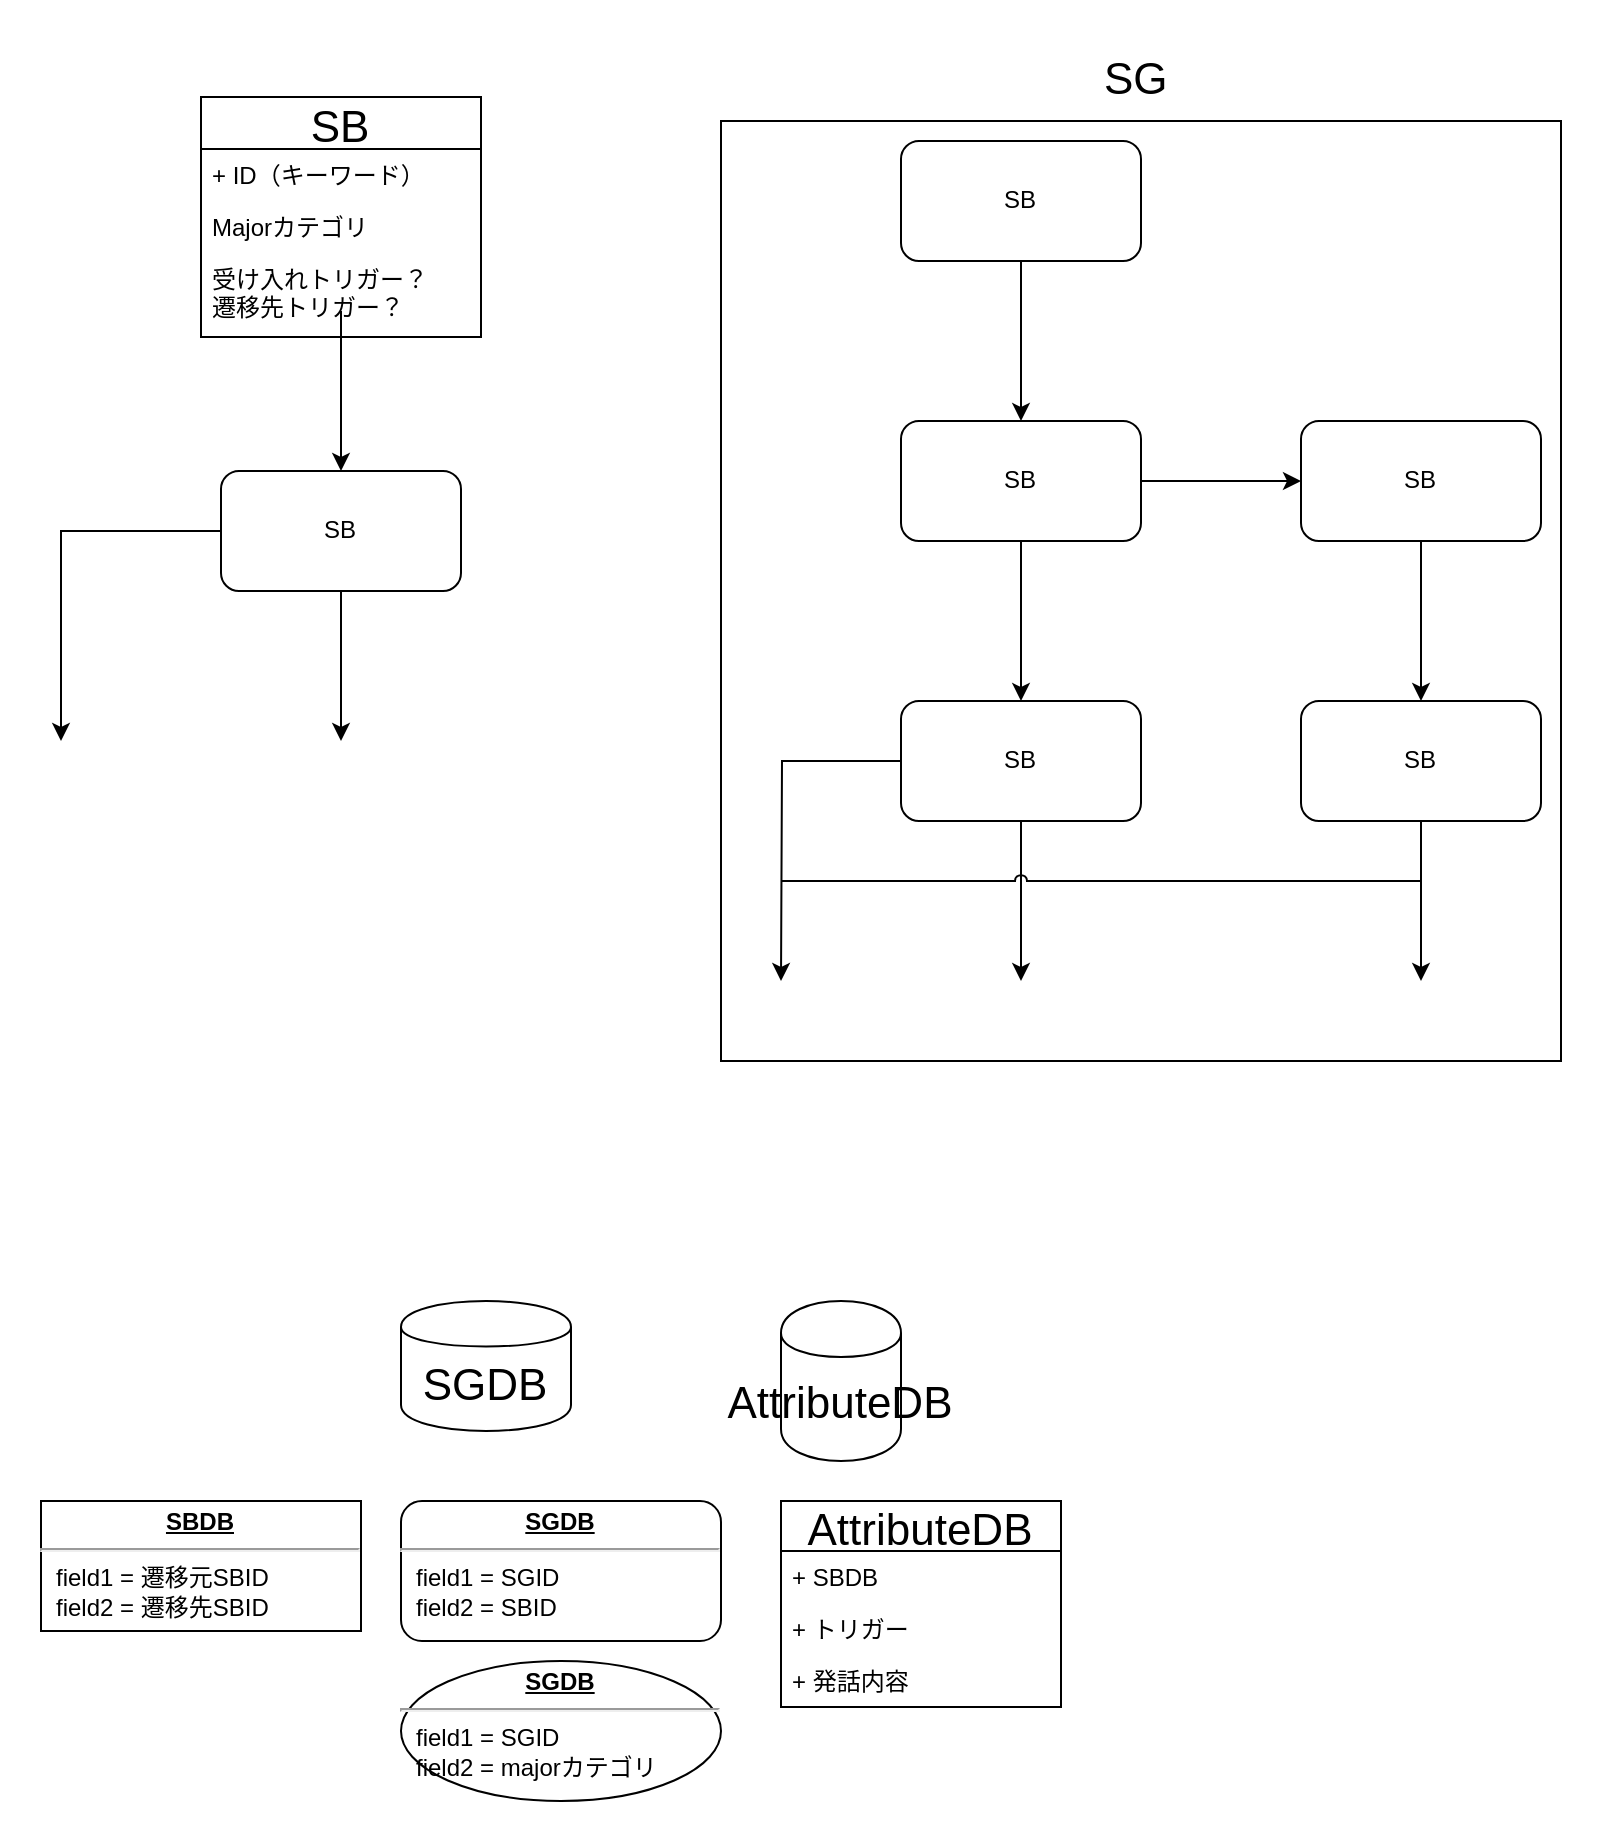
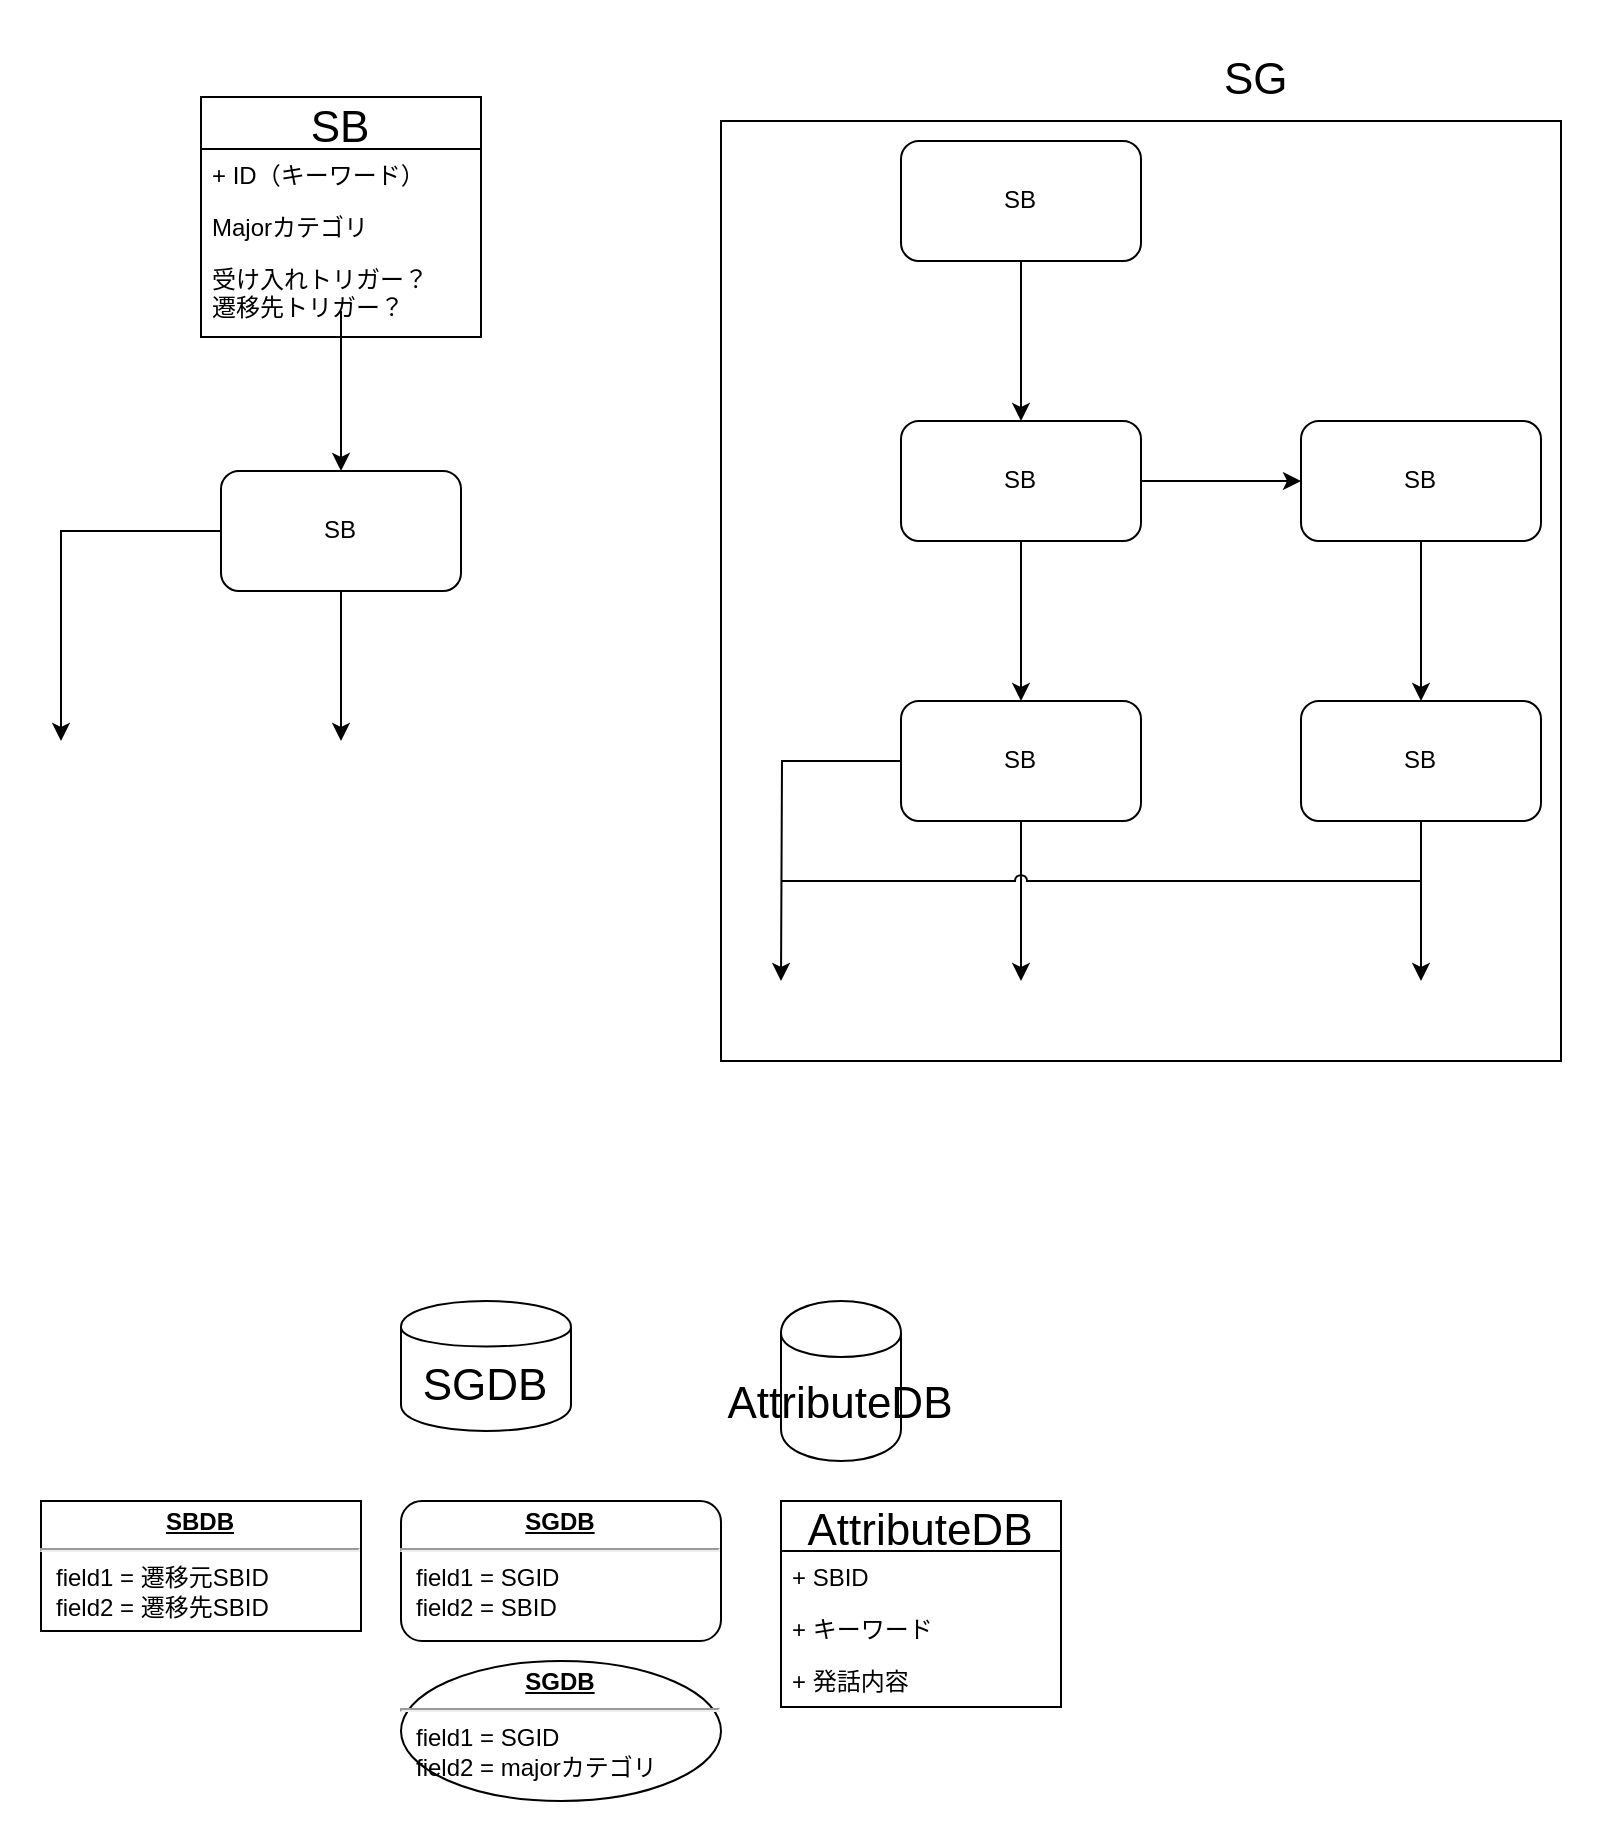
node "SG": moved (1141, 71) -> (1261, 71)
node "+ SBDB": label "+ SBDB" -> "+ SBID"
node "+ トリガー": label "+ トリガー" -> "+ キーワード"
